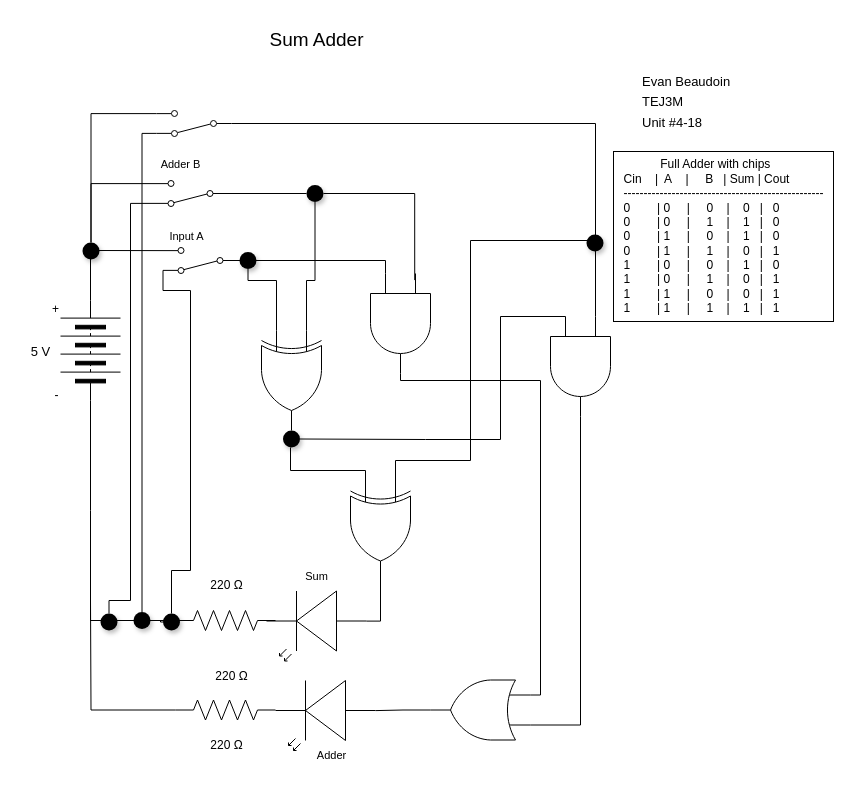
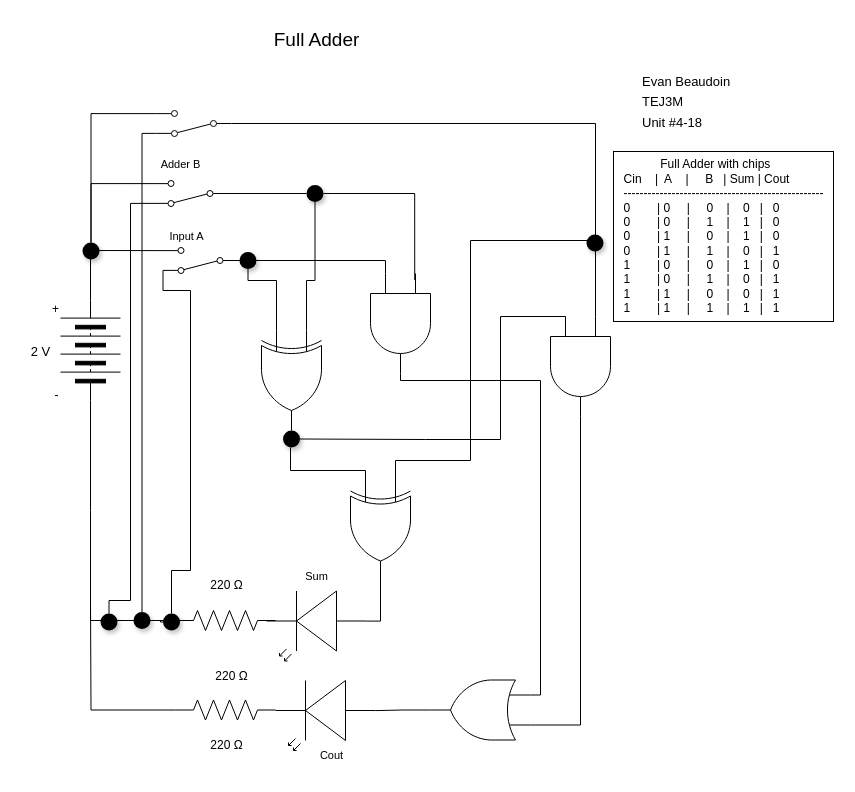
node "Sum Adder": label "Sum Adder" -> "Full Adder"
node "5 V": label "5 V" -> "2 V"
node "Adder": label "Adder" -> "Cout"
